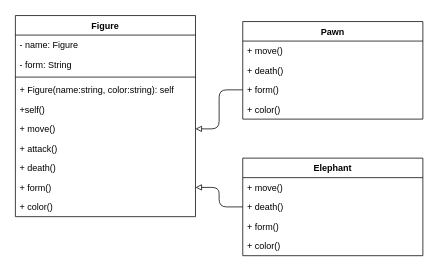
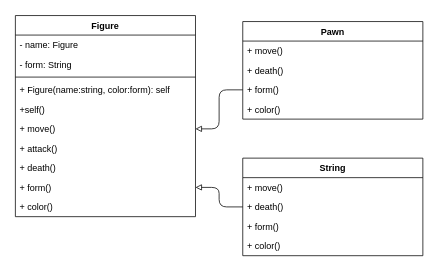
node "+ Figure(name:string, color:string): self": label "+ Figure(name:string, color:string): self" -> "+ Figure(name:string, color:form): self"
node "Elephant": label "Elephant" -> "String"
